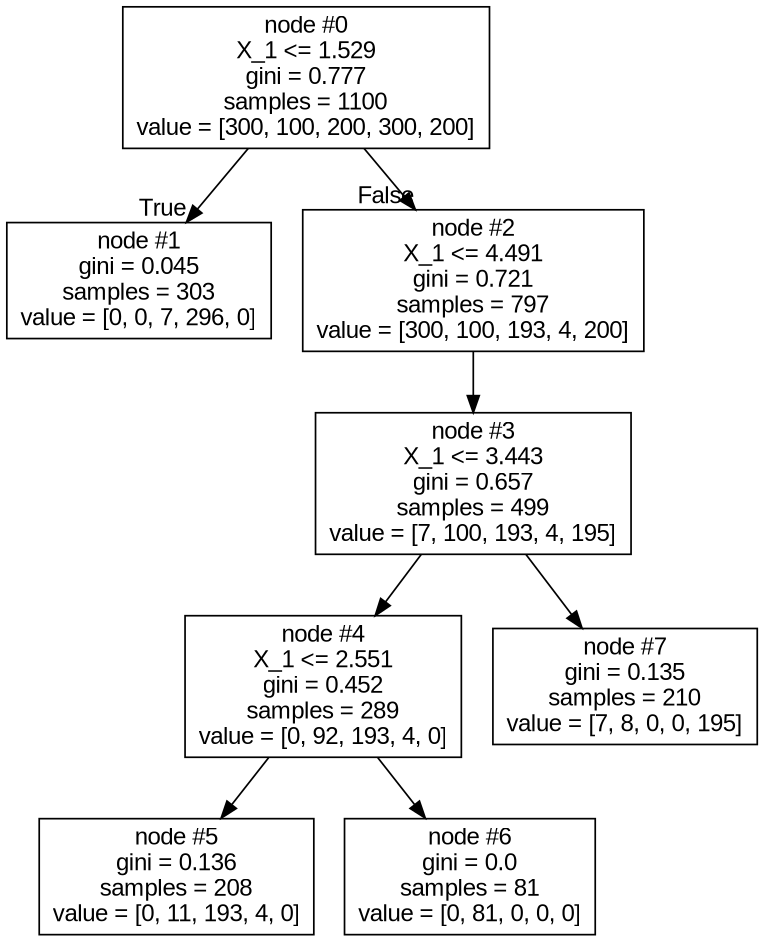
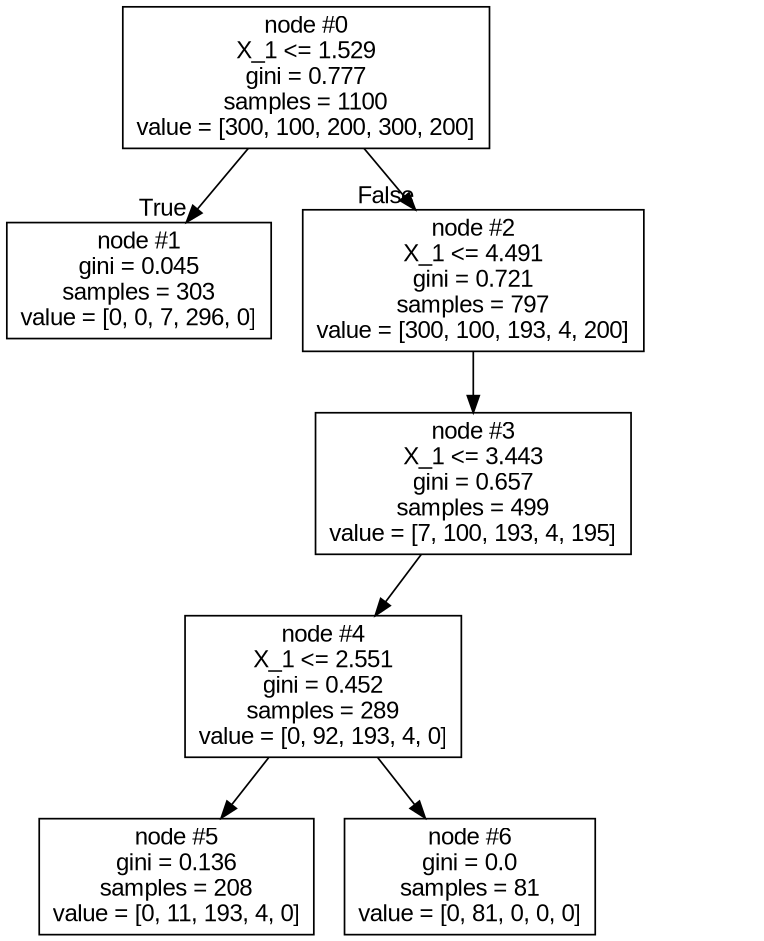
node "node #7 gini = 0.135 samples = 210 value = [7, 8, 0, 0, 195]": removed
